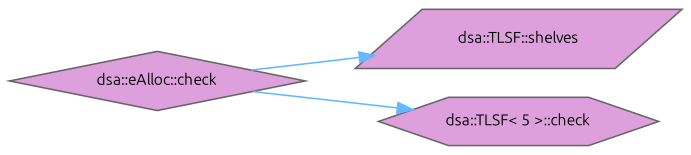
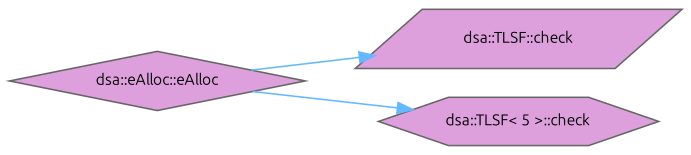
node "dsa::TLSF::shelves": label "dsa::TLSF::shelves" -> "dsa::TLSF::check"
node "dsa::eAlloc::check": label "dsa::eAlloc::check" -> "dsa::eAlloc::eAlloc"
